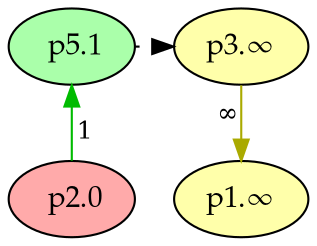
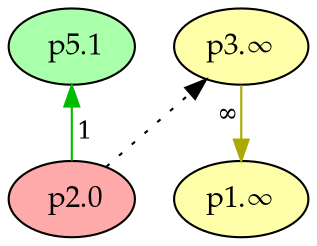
edge "p5.1" -> "p3.∞": now "p2.0" -> "p3.∞"
